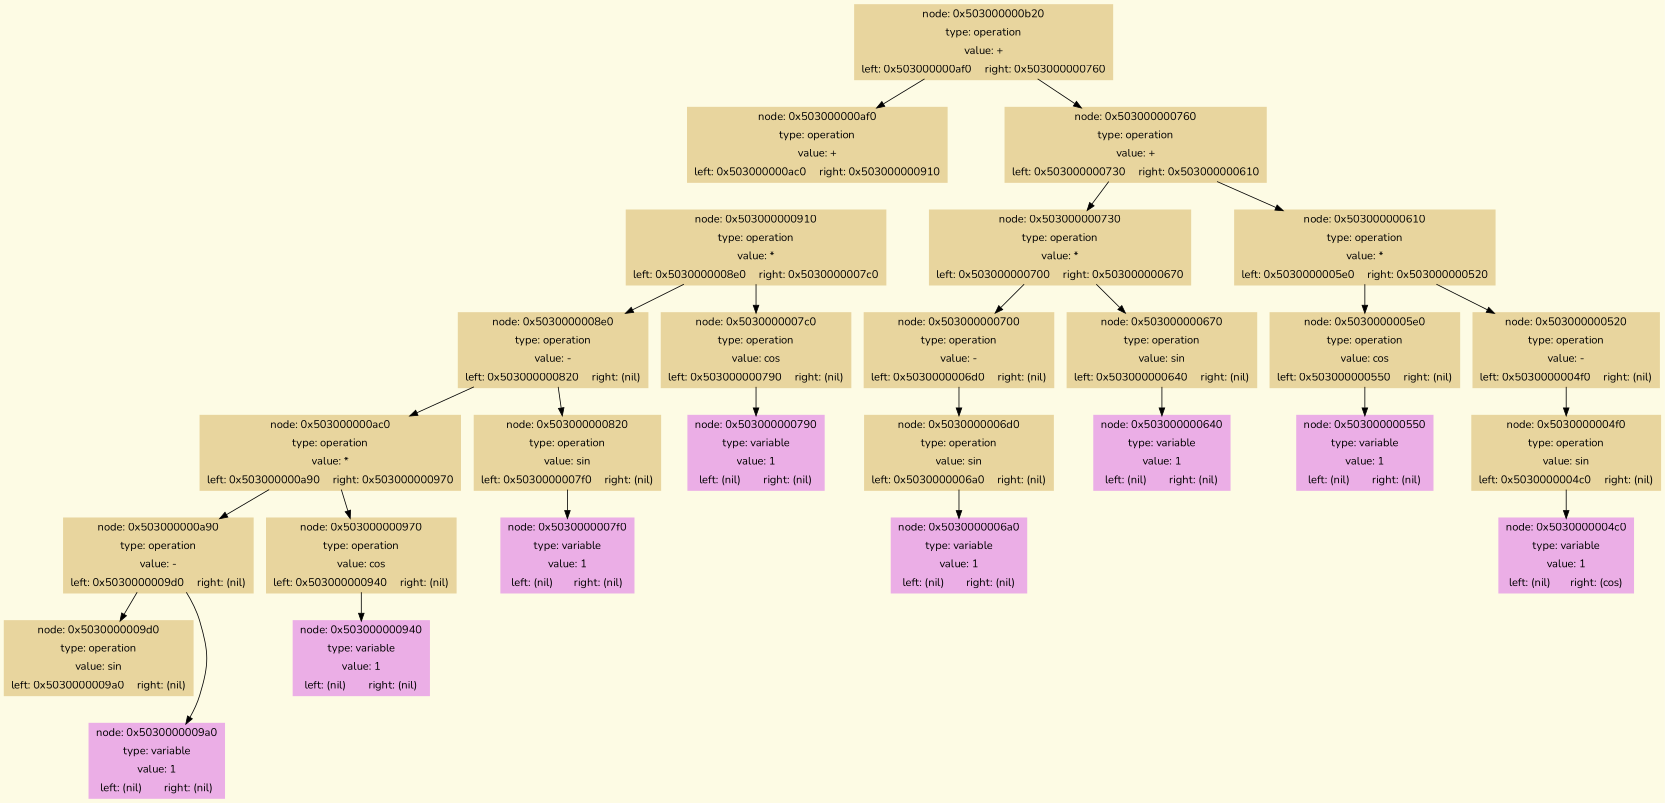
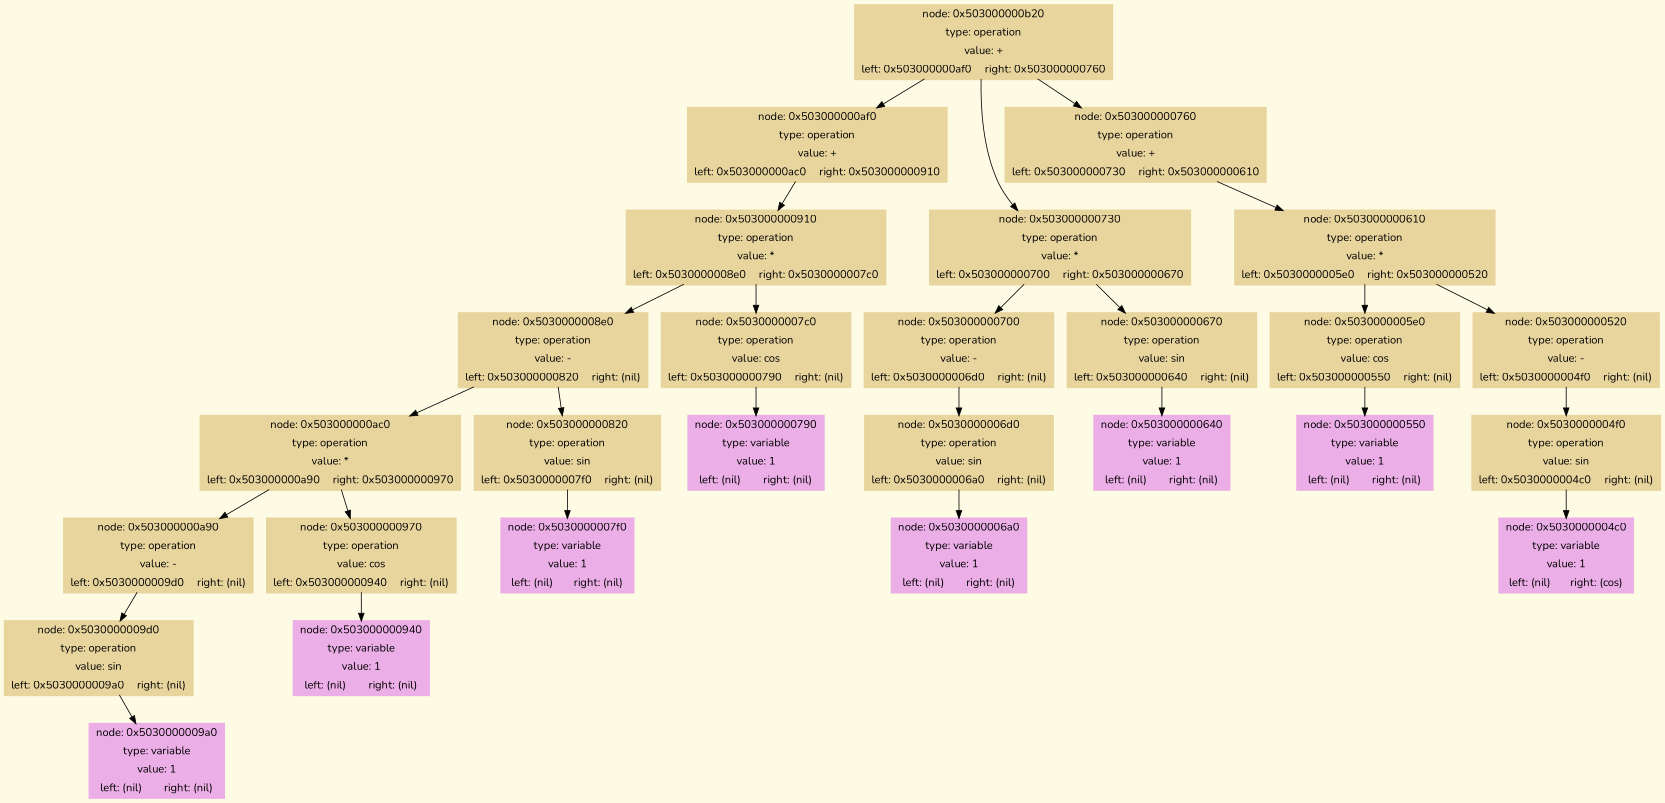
edge "node: 0x503000000af0" -> "node: 0x503000000910": added
edge "node: 0x503000000760" -> "node: 0x503000000730": now "node: 0x503000000b20" -> "node: 0x503000000730"
edge "node: 0x503000000a90" -> "node: 0x5030000009a0": now "node: 0x5030000009d0" -> "node: 0x5030000009a0"
